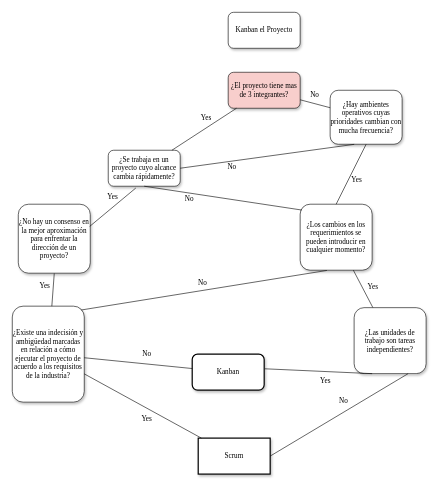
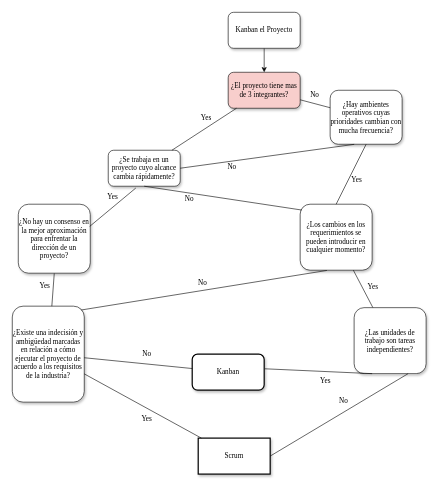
edge "Kanban el Proyecto" -> "¿El proyecto tiene mas de 3 integrantes?": added
